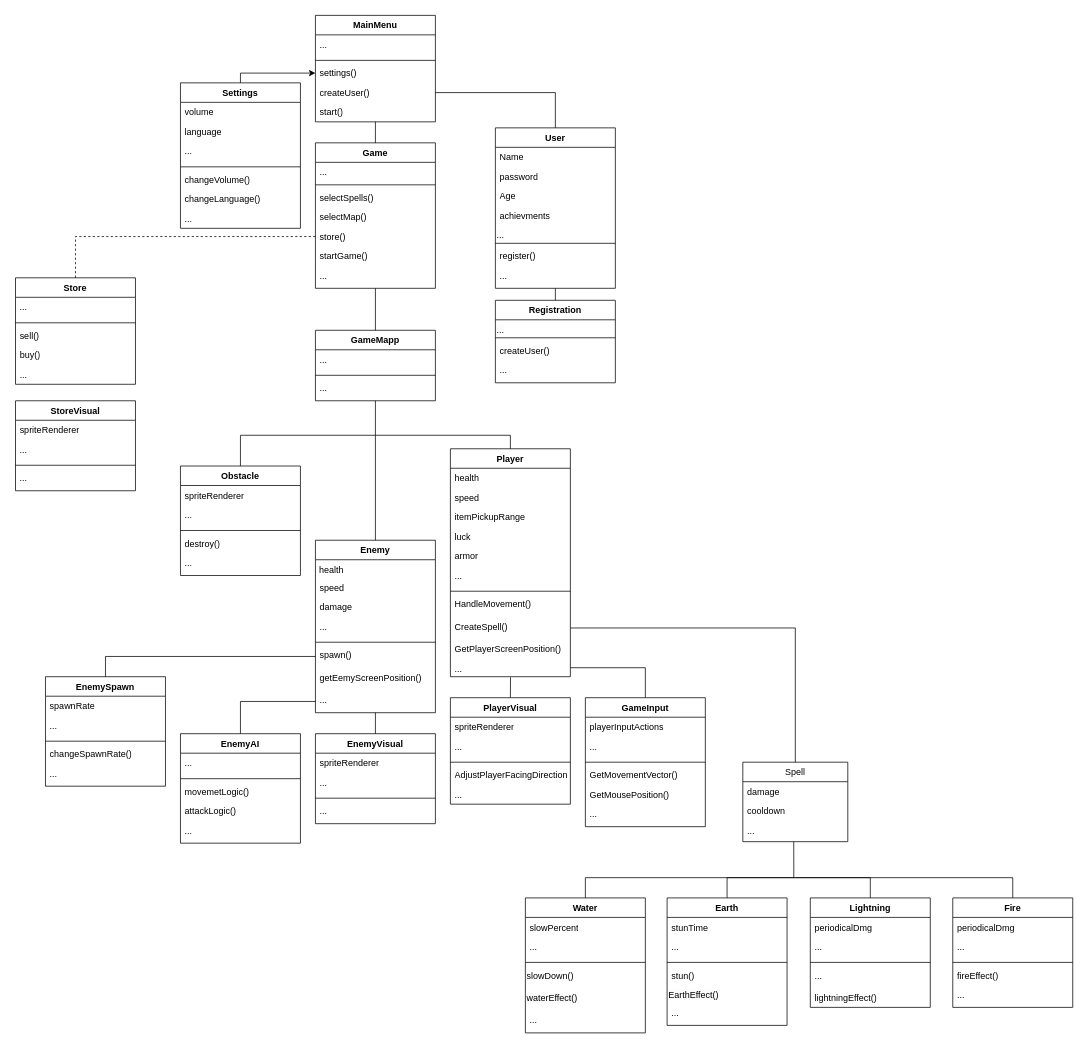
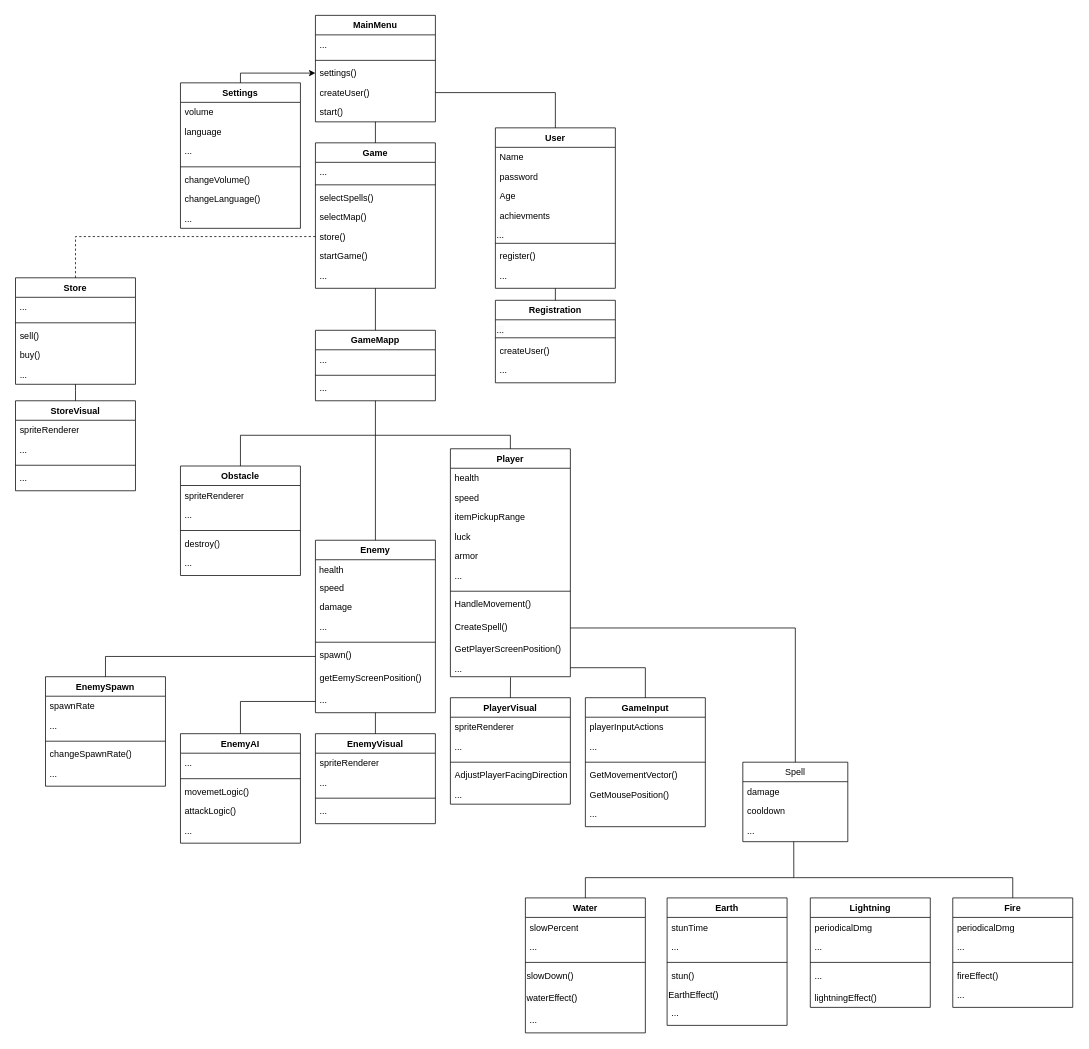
edge "Store" -- "StoreVisual": added
edge "Lightning" -- "Earth": removed
